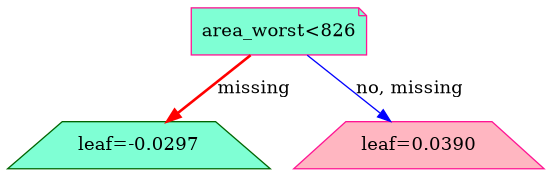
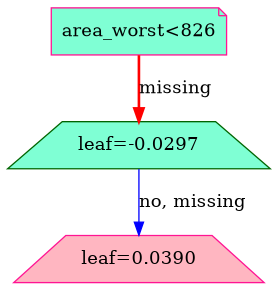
edge "area_worst<826" -> "leaf=0.0390": now "leaf=-0.0297" -> "leaf=0.0390"
